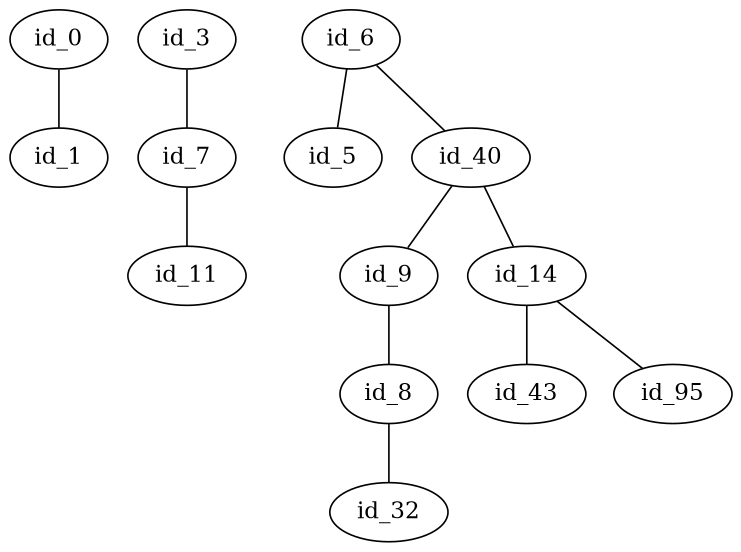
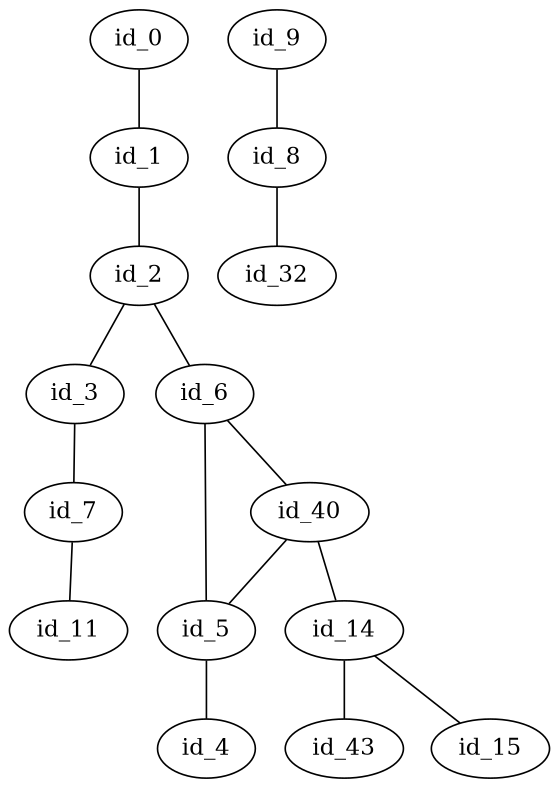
edge "id_40" -- "id_9": now "id_40" -- "id_5"
node "id_2": added
node "id_95": label "id_95" -> "id_15"
node "id_4": added
